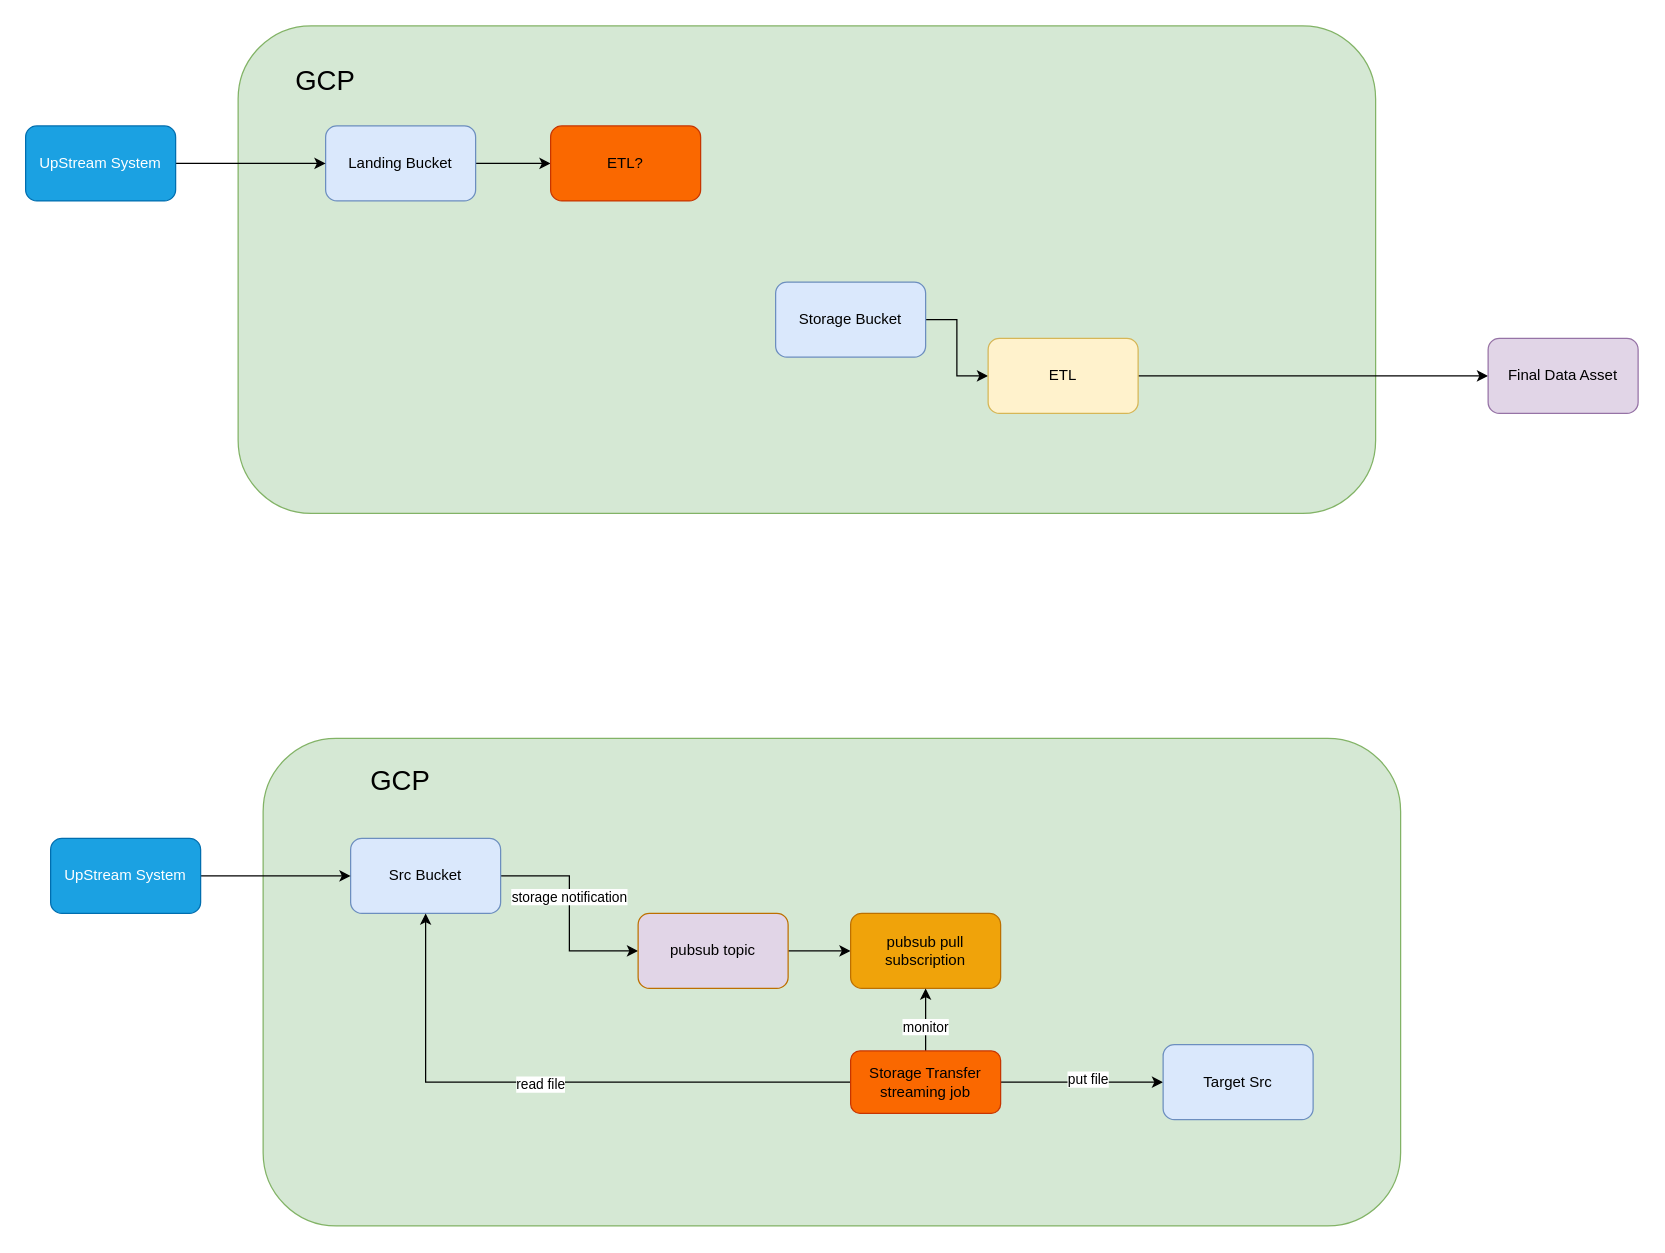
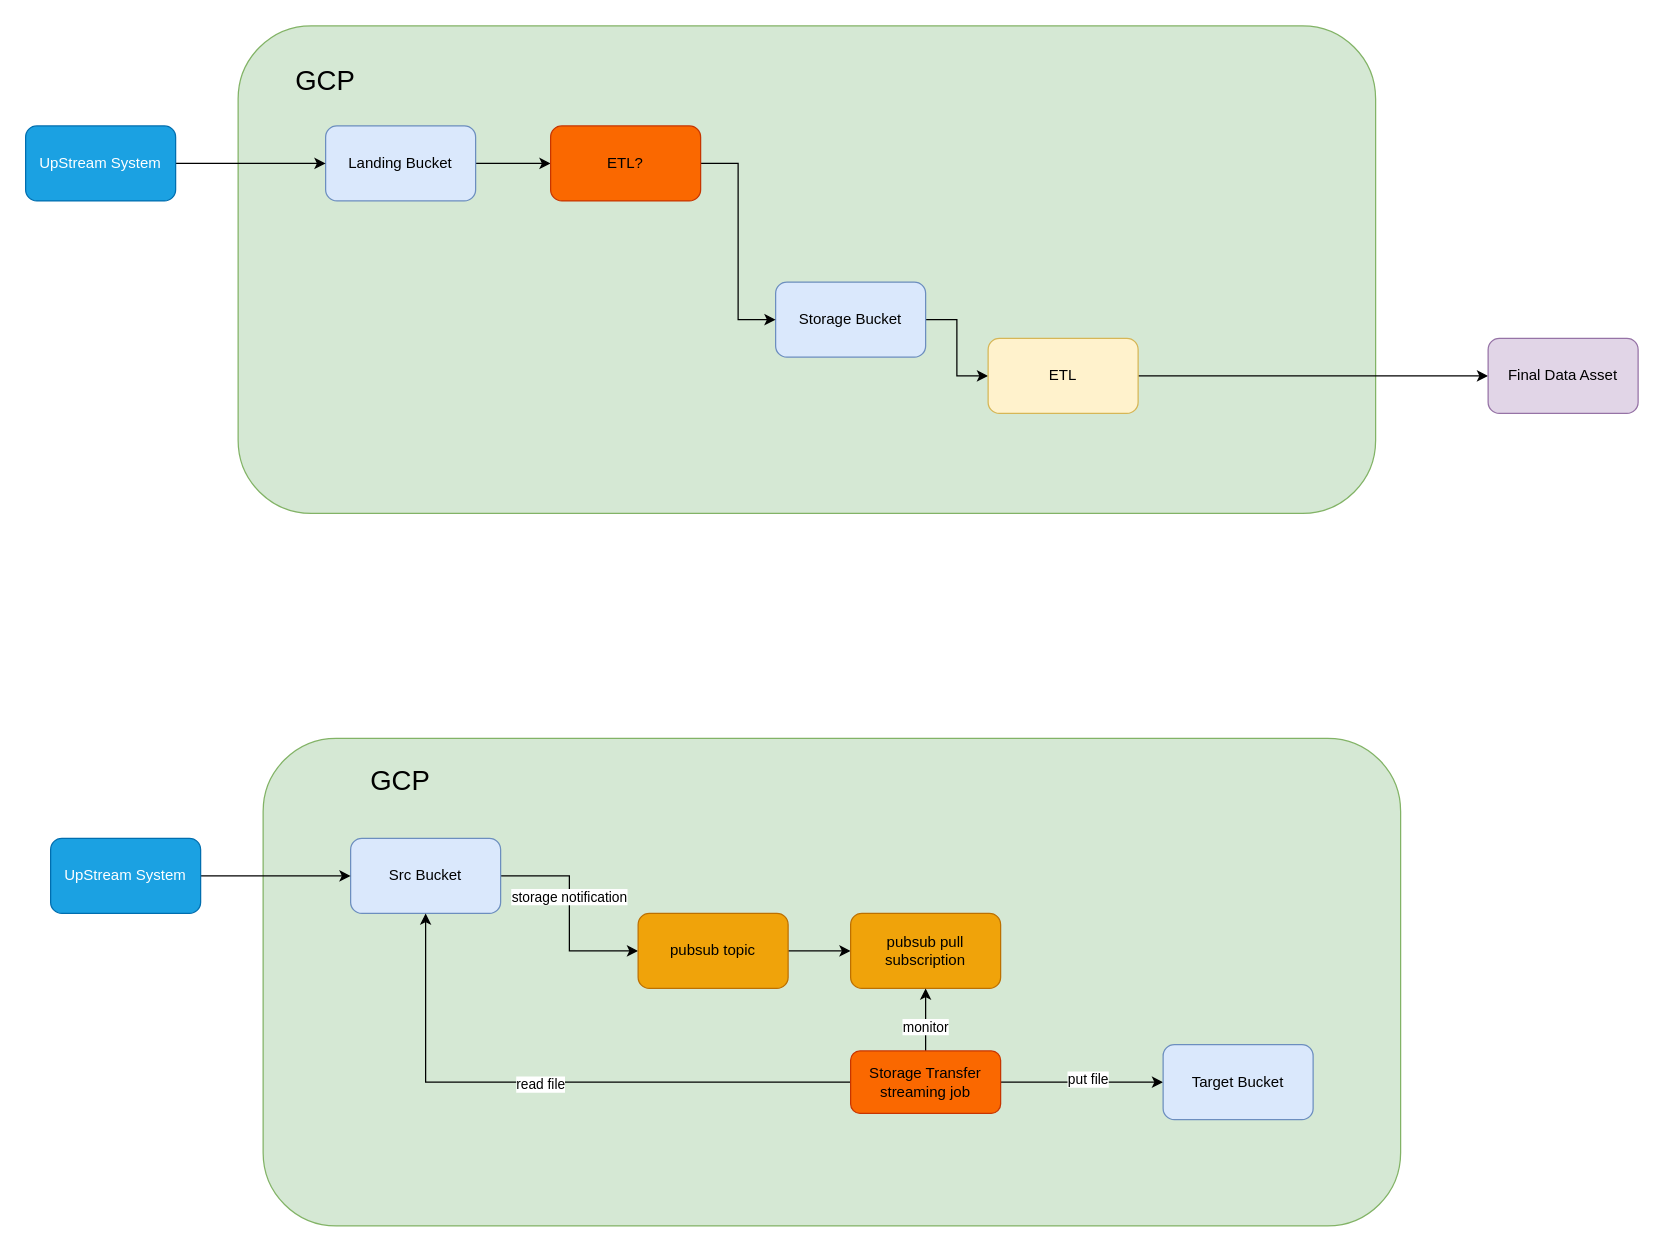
edge "ETL?" -> "Storage Bucket": added
node "pubsub topic": fillcolor #e1d5e7 -> #f0a30a
node "Target Src": label "Target Src" -> "Target Bucket"
